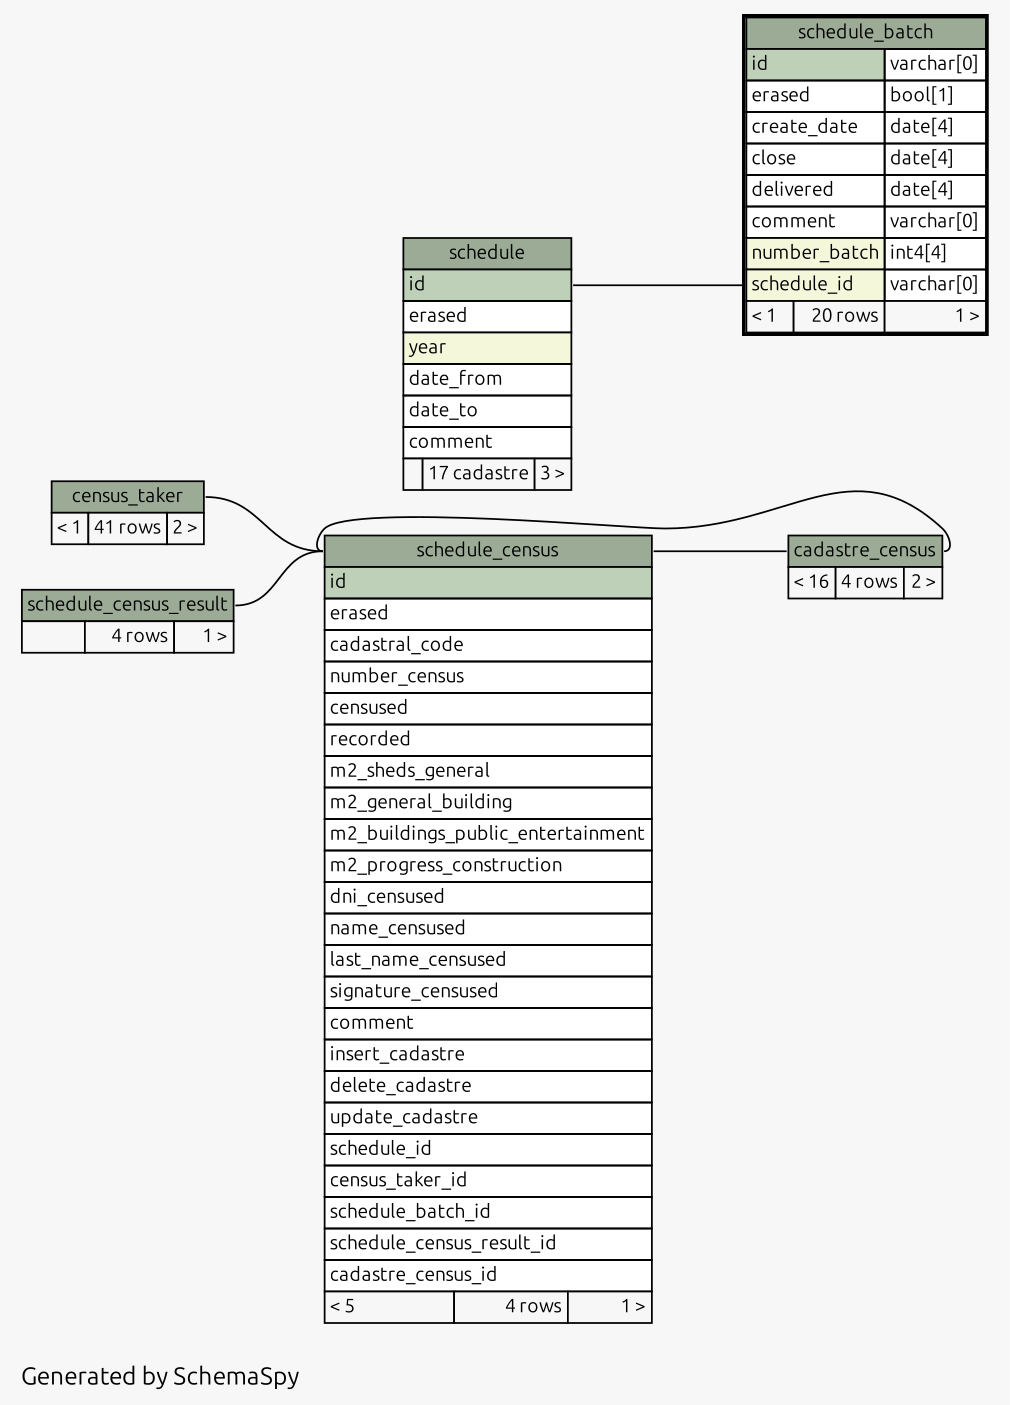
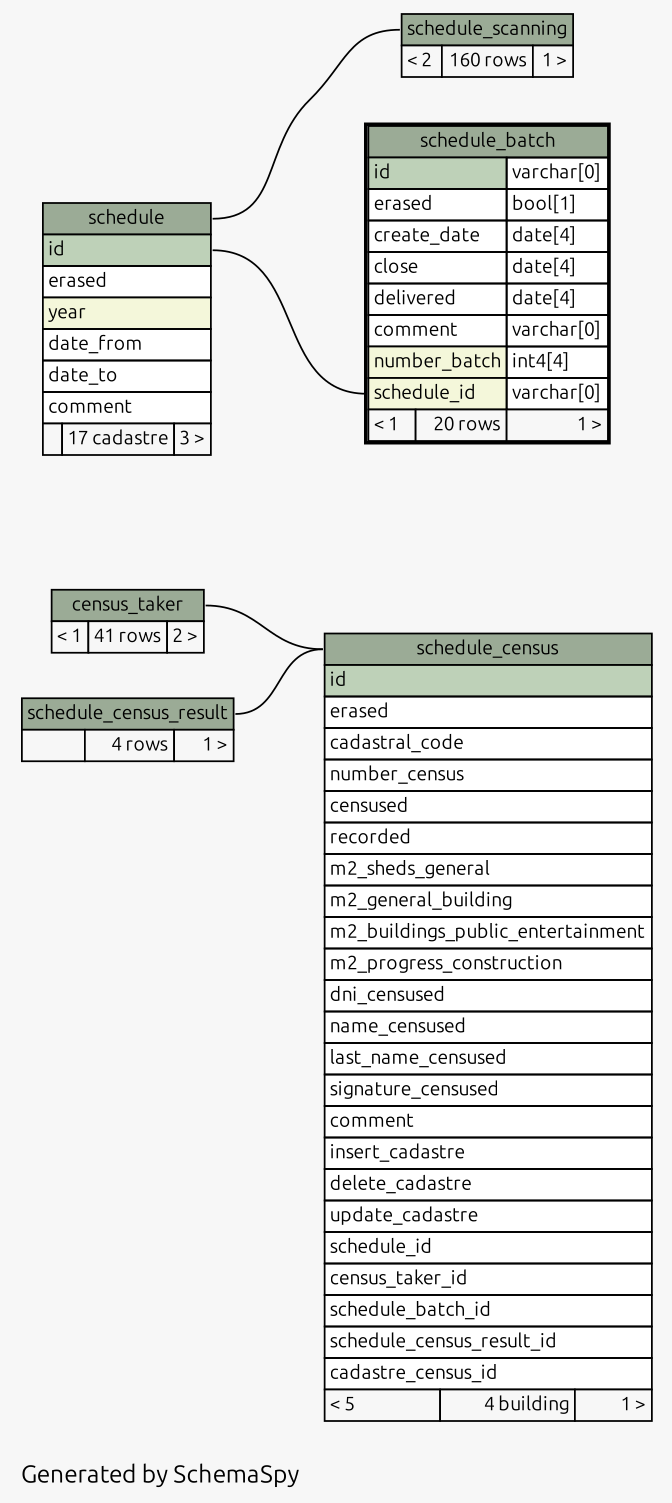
node "schedule_scanning": added
node "cadastre_census": removed
node "schedule_census": text "4 rows" -> "4 building"
